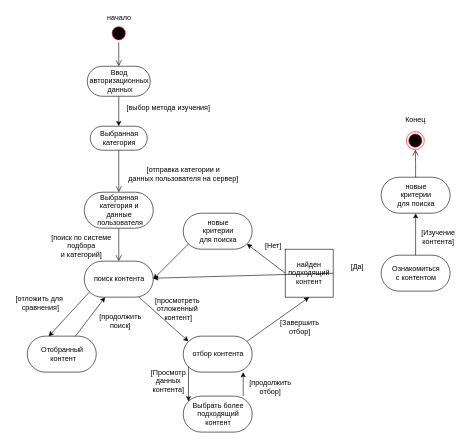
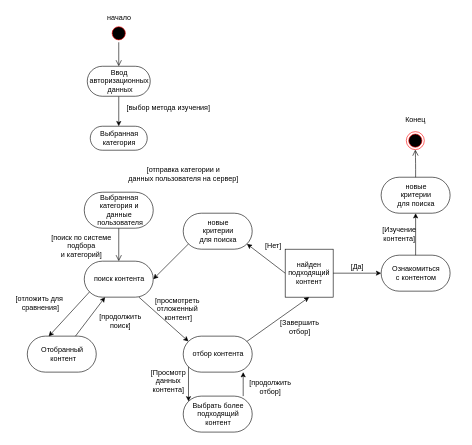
edge "Выбранная категория" -> "Выбранная категория и данные пользователя": removed
node "[Изучение контента]": moved (438, 237) -> (399, 234)
edge "найден подходящий контент" -> "поиск контента": now "найден подходящий контент" -> "Ознакомиться с контентом"
